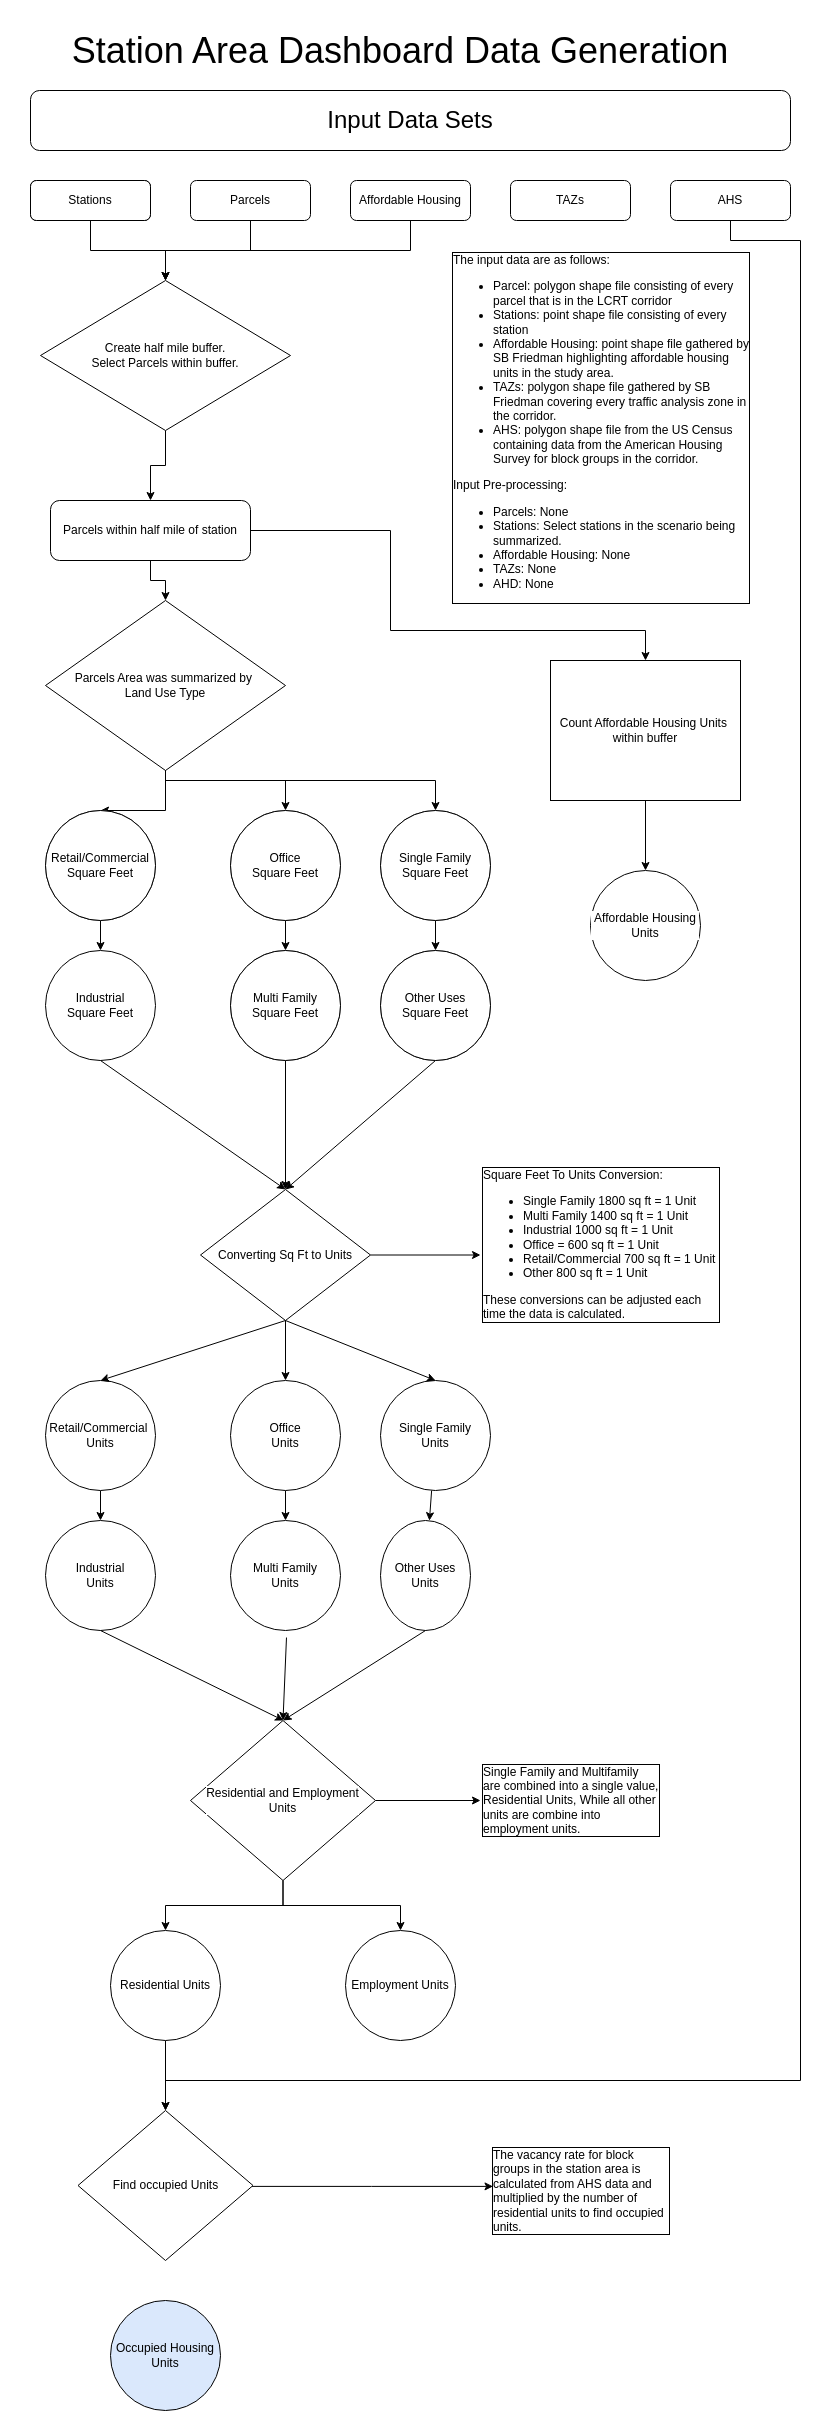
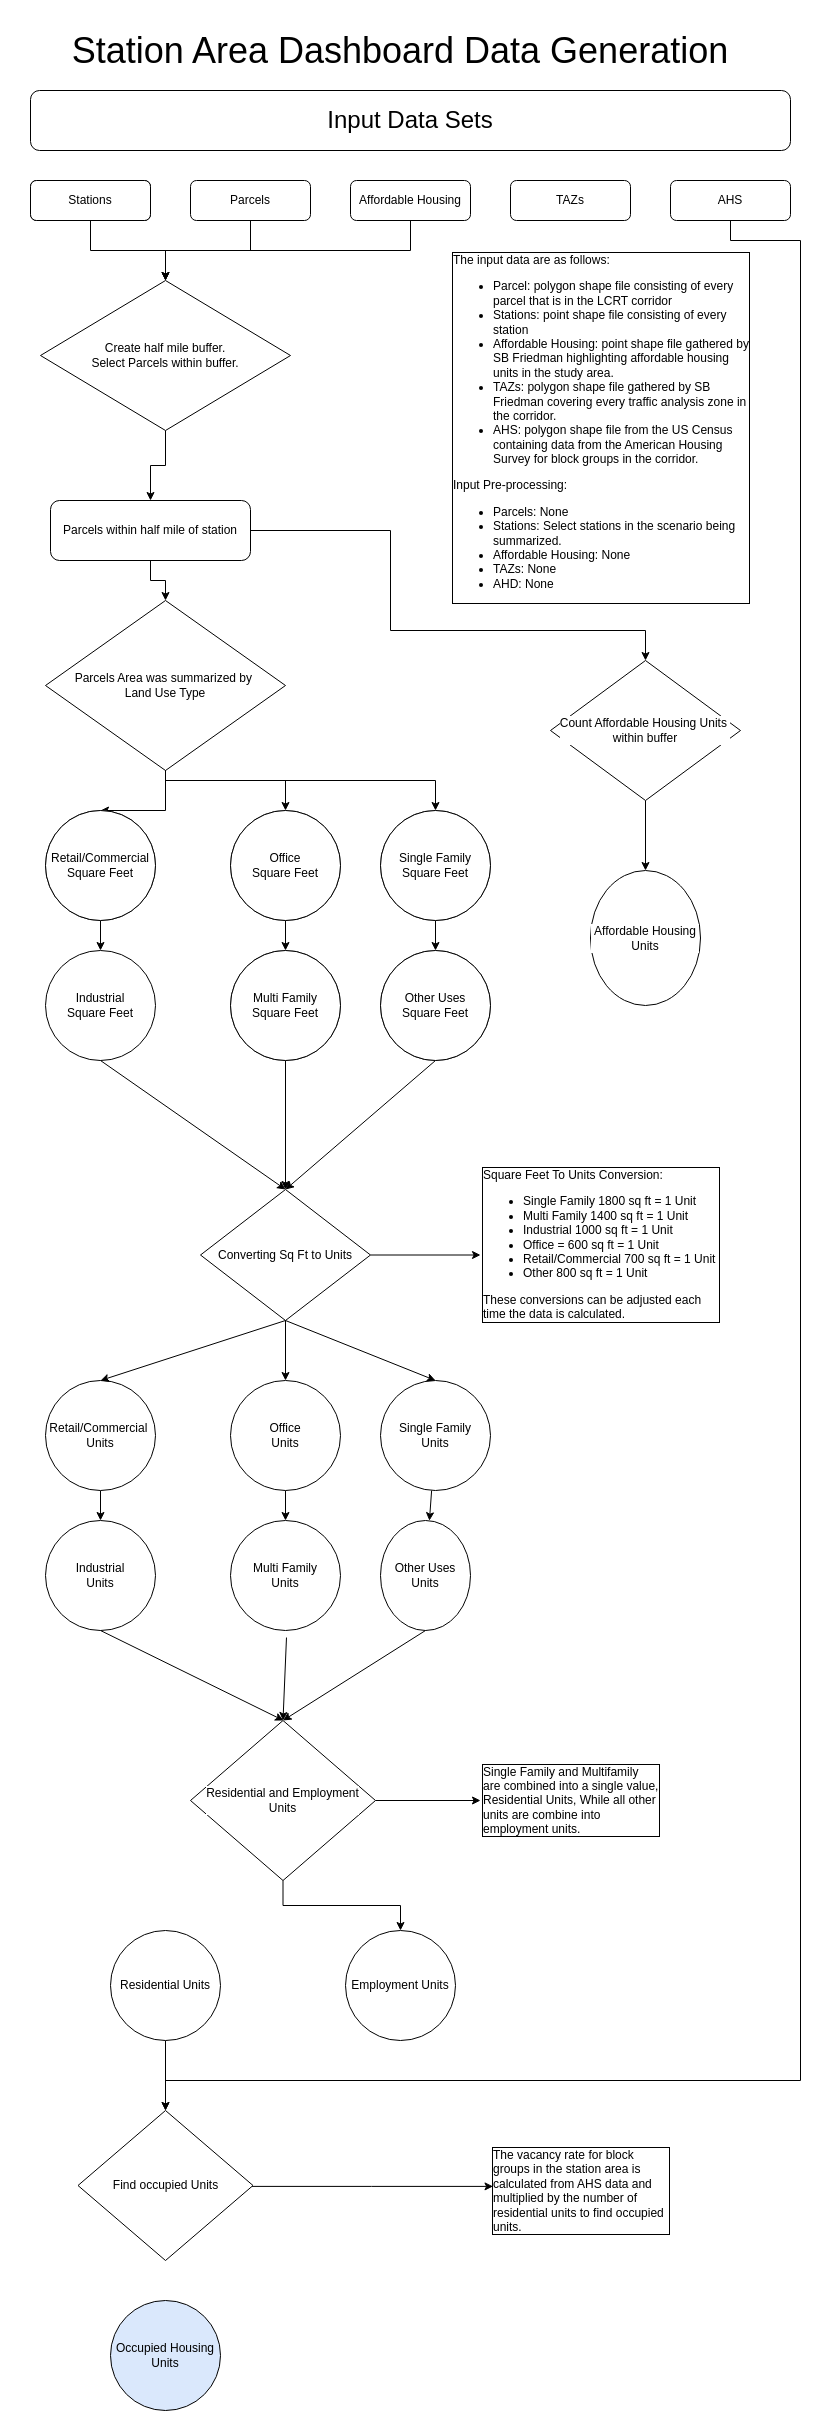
node "Count Affordable Housing Units within buffer": shape rectangle -> diamond
node "Affordable Housing Units": size 110x110 -> 110x135
edge "Residential and Employment Units" -> "Residential Units": removed
